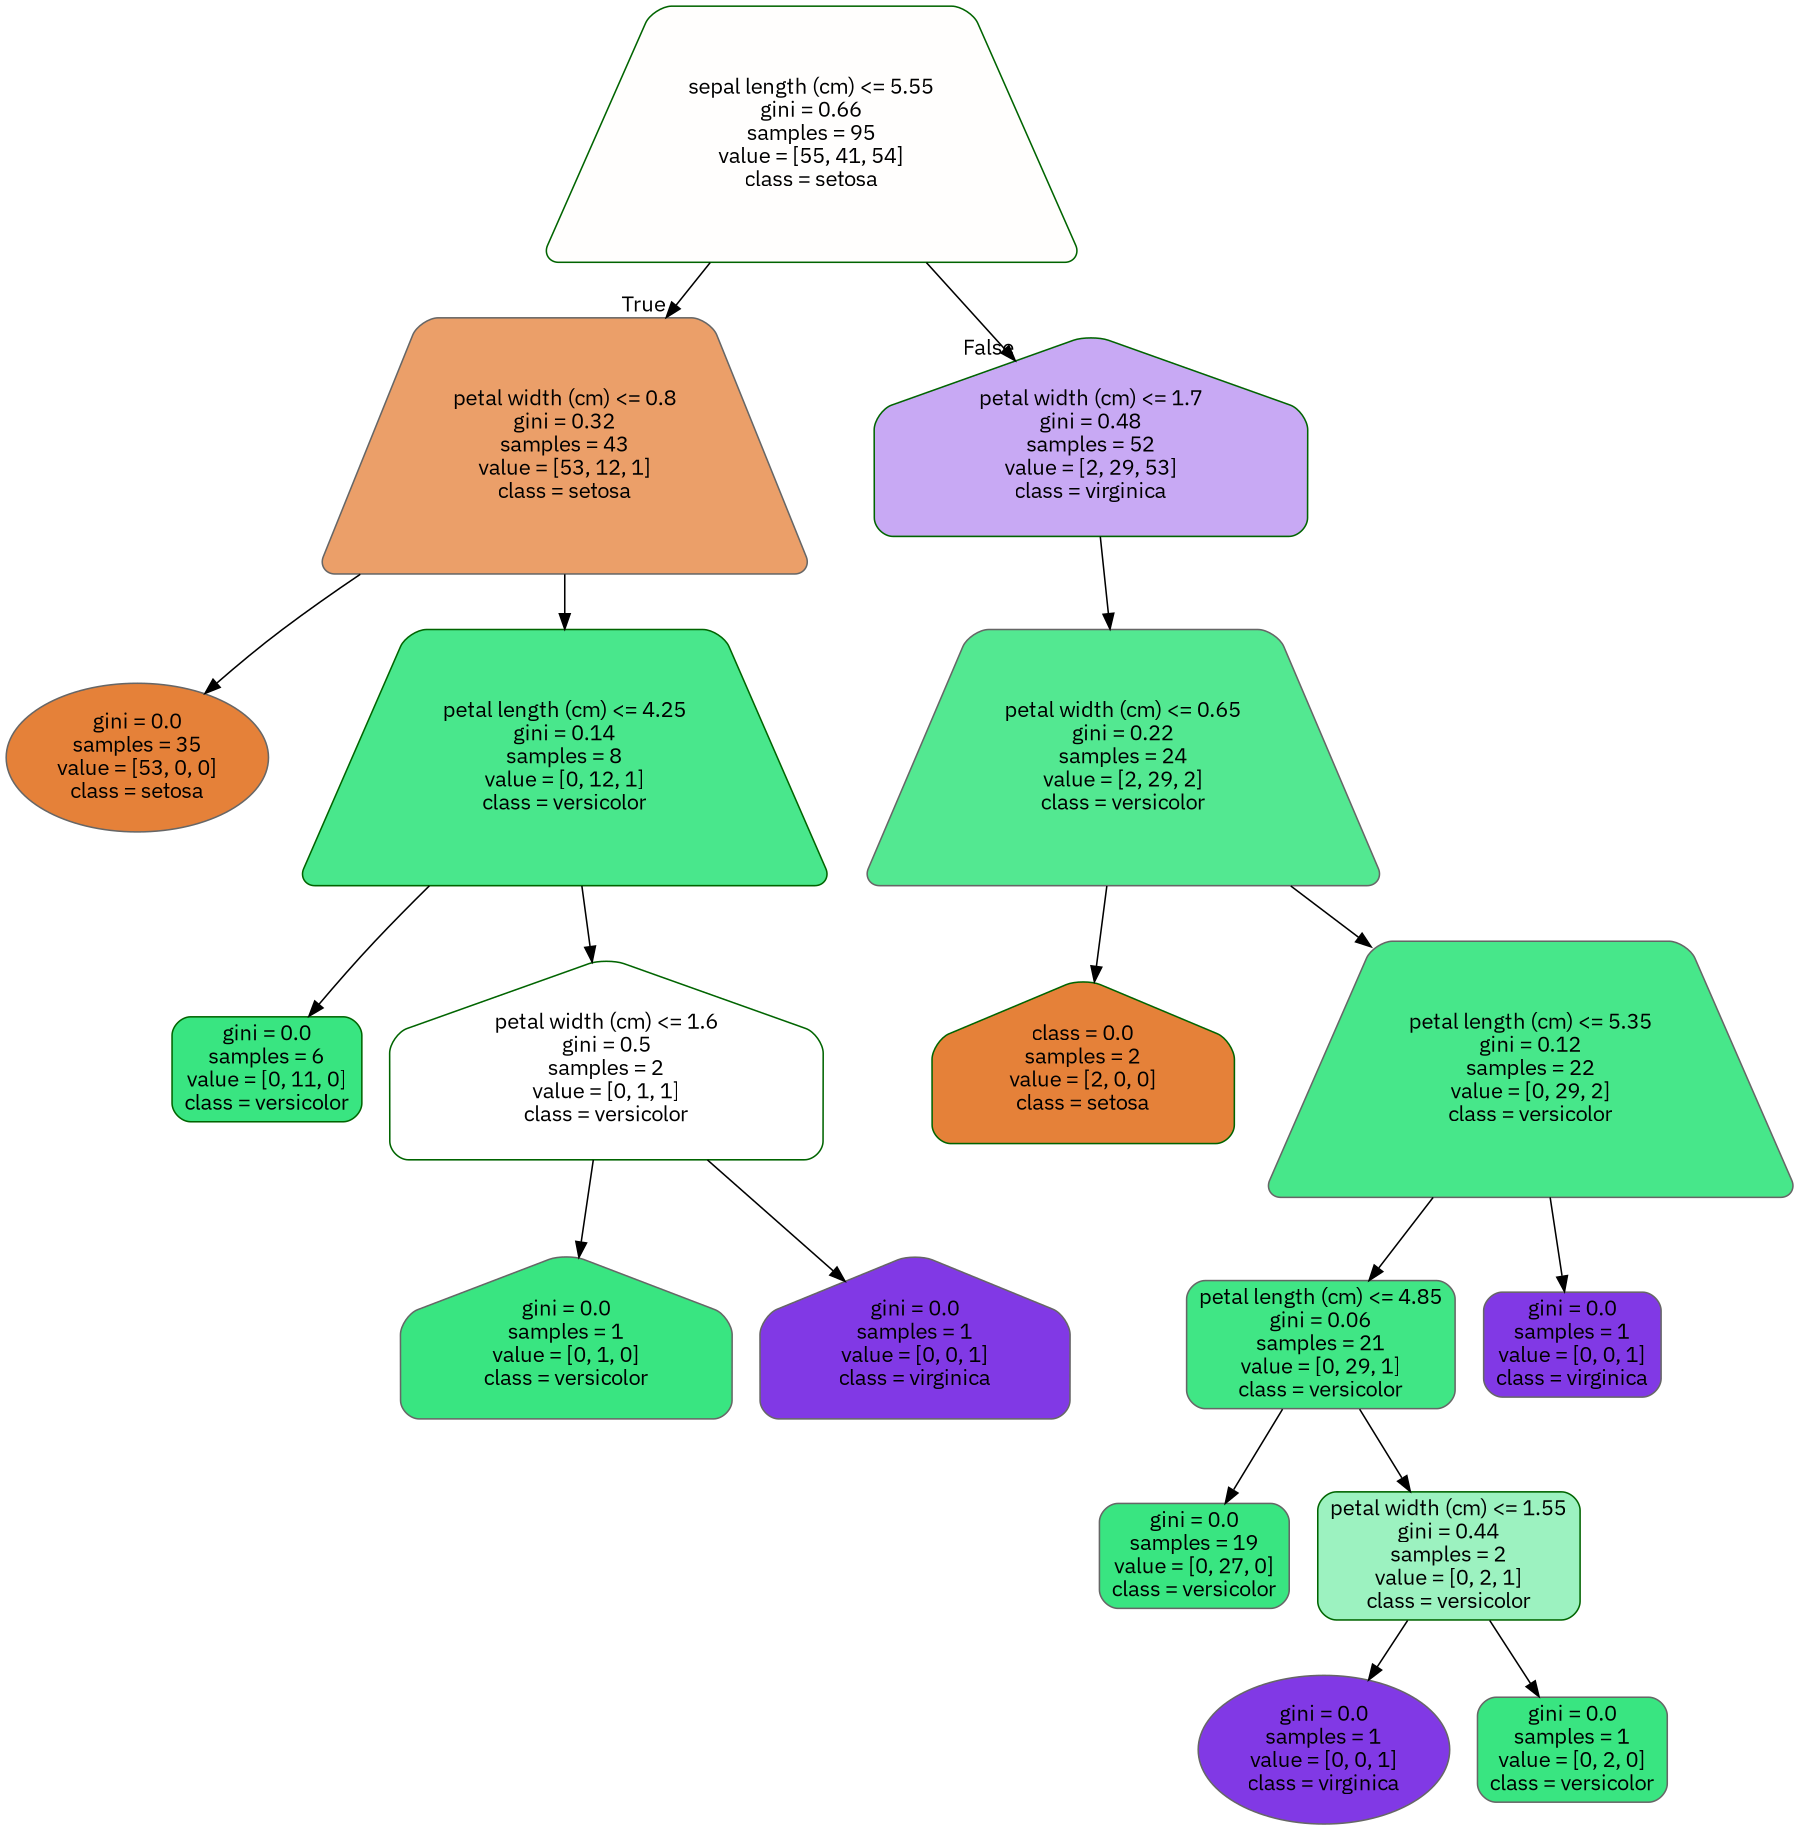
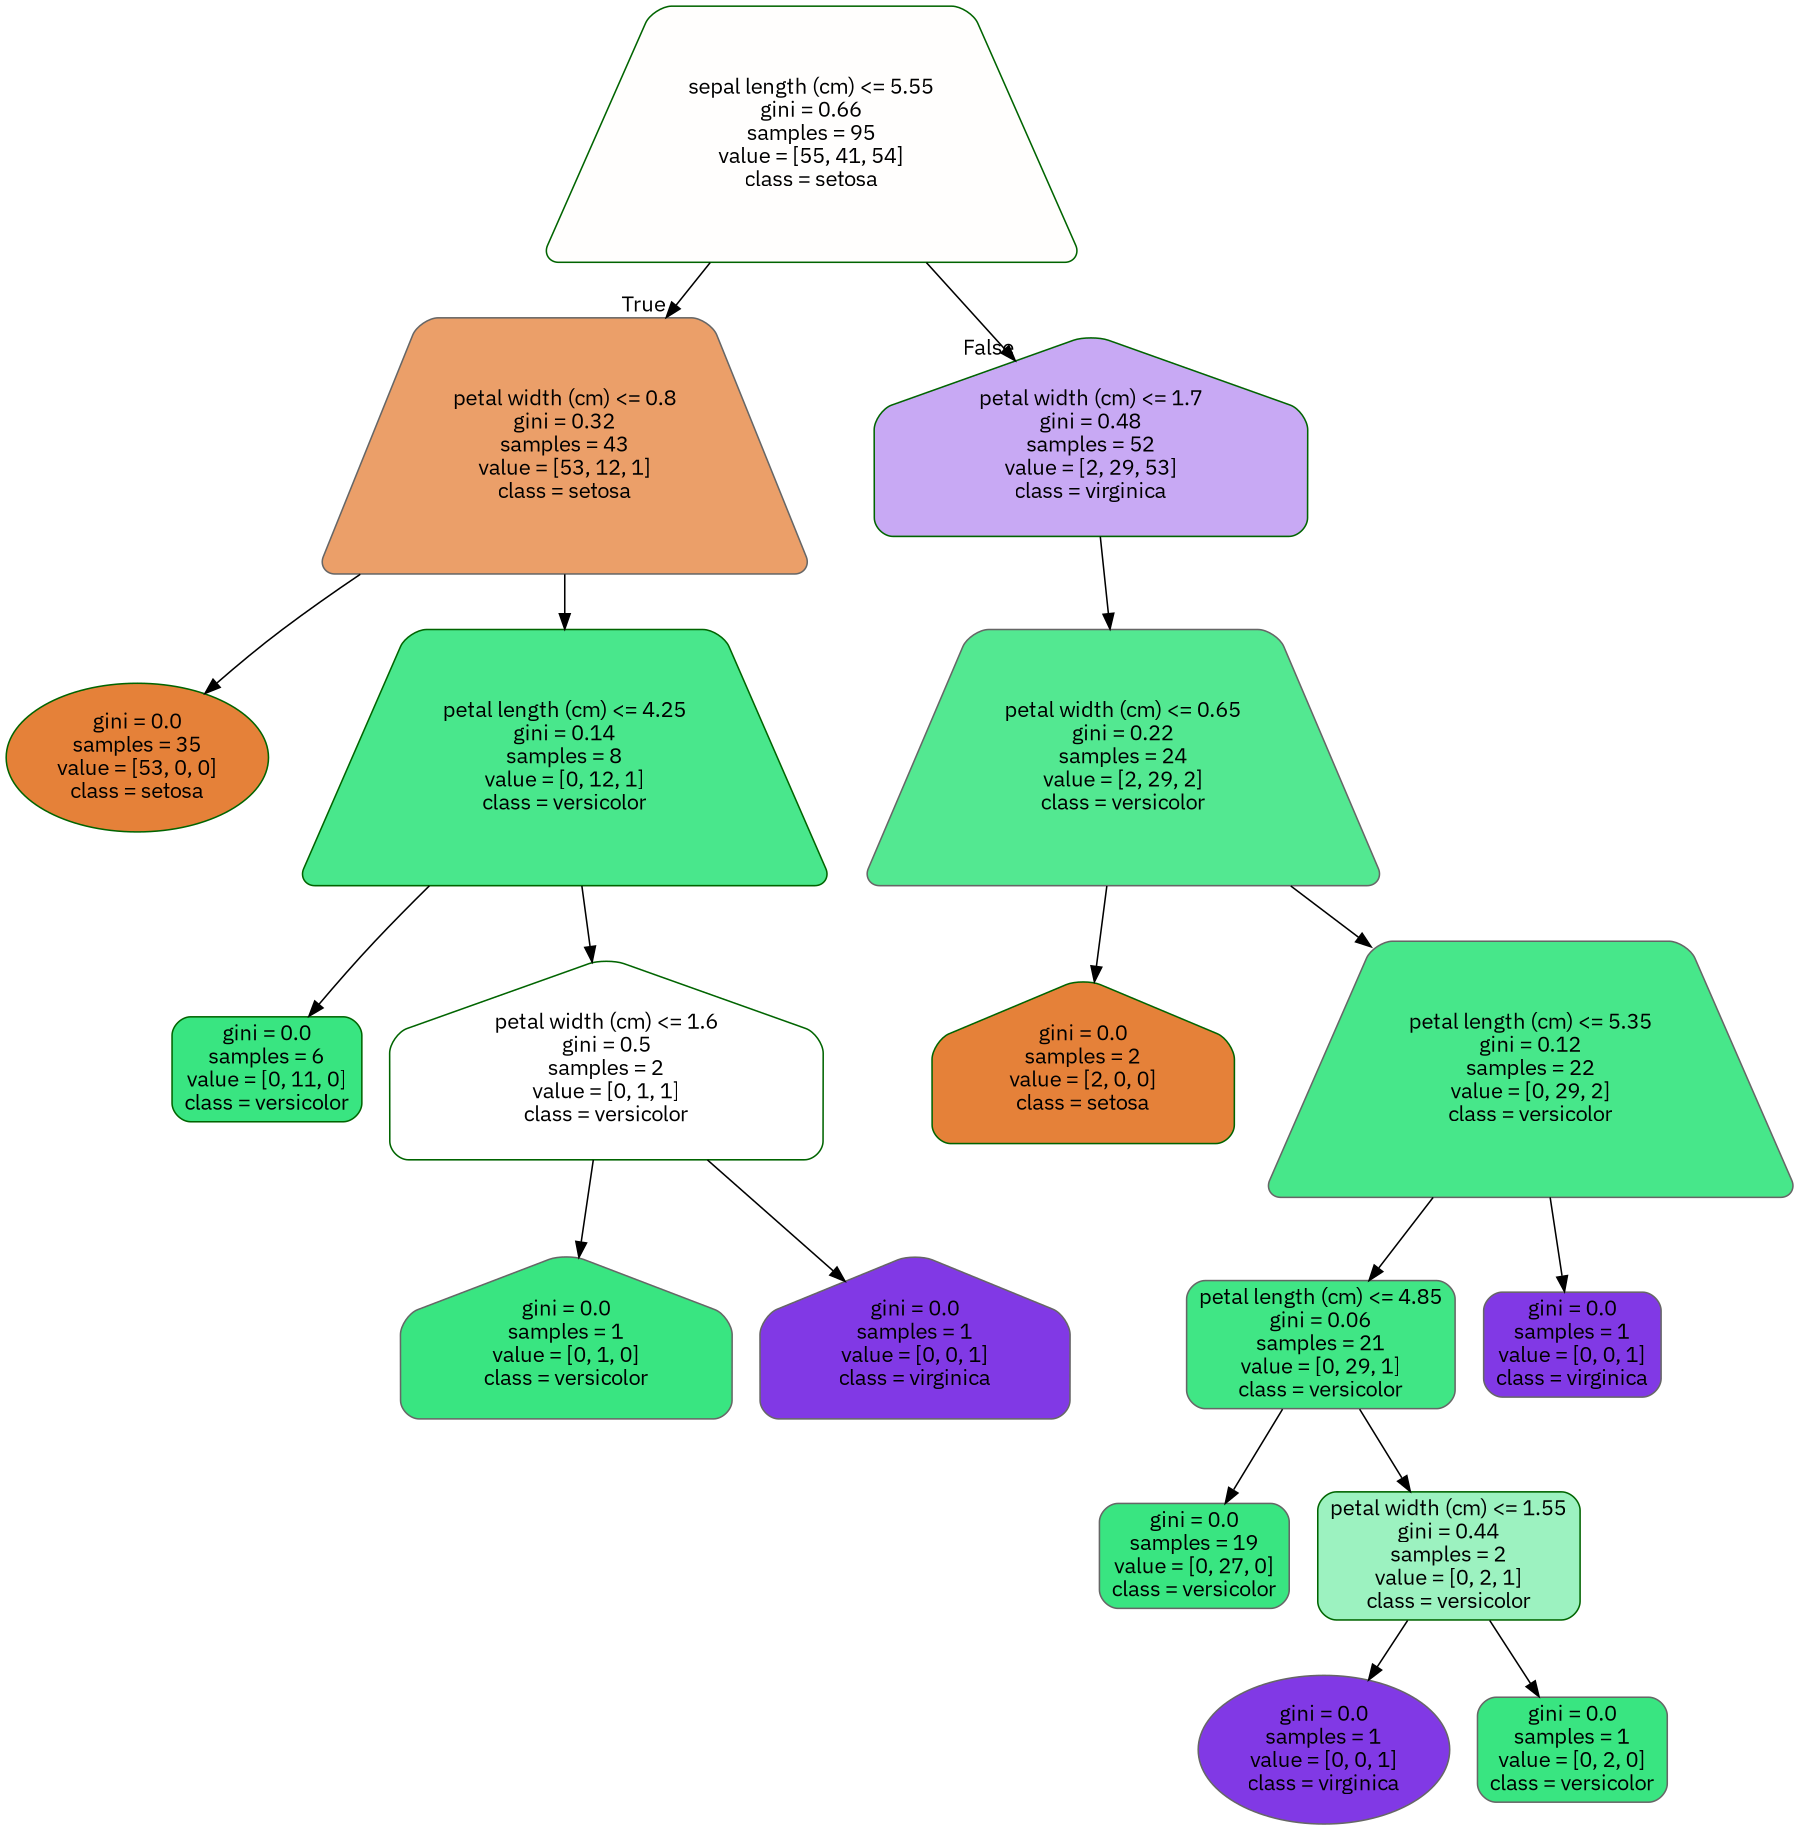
node "gini = 0.0 samples = 35 value = [53, 0, 0] class = setosa": color gray40 -> darkgreen
node "class = 0.0 samples = 2 value = [2, 0, 0] class = setosa": label "class = 0.0 samples = 2 value = [2, 0, 0] class = setosa" -> "gini = 0.0 samples = 2 value = [2, 0, 0] class = setosa"
